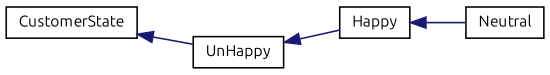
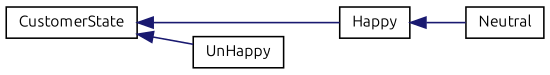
edge "Happy" -> "UnHappy": now "Happy" -> "CustomerState"
